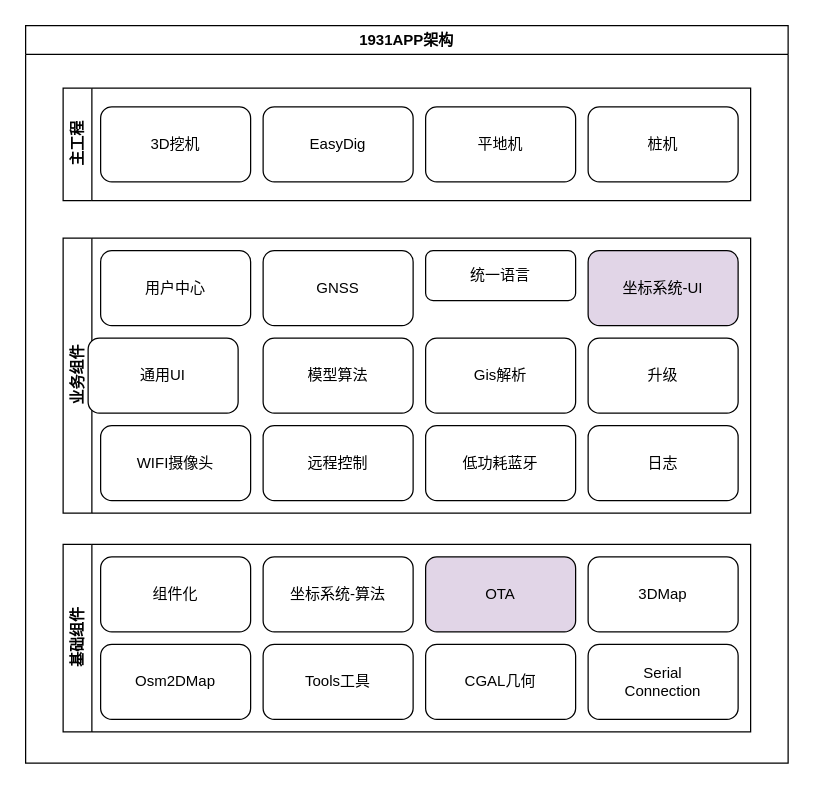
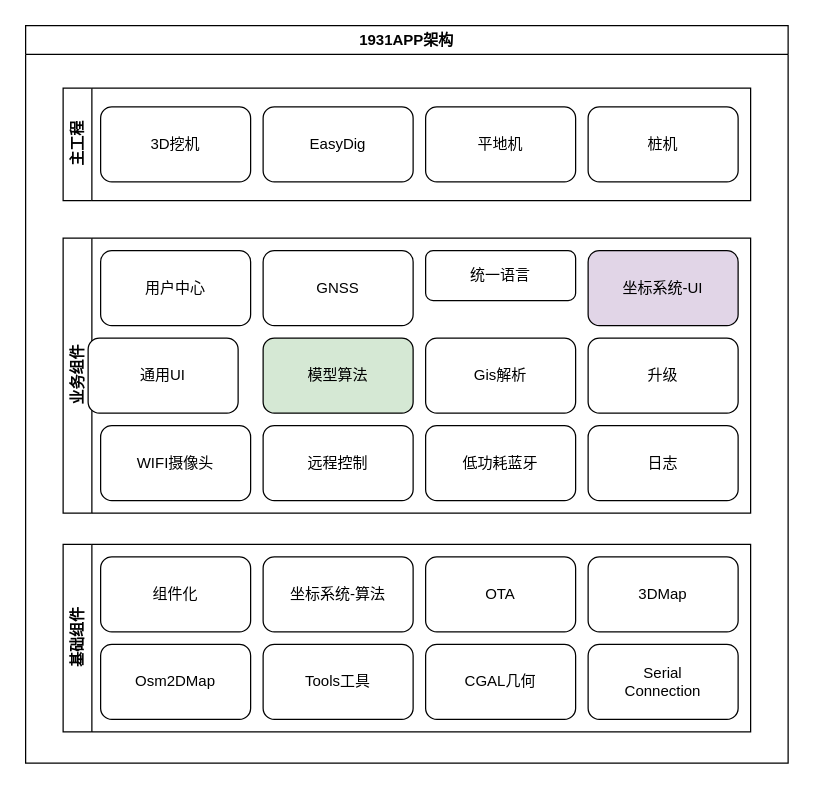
node "模型算法": fillcolor #ffffff -> #d5e8d4
node "OTA": fillcolor #e1d5e7 -> #ffffff
